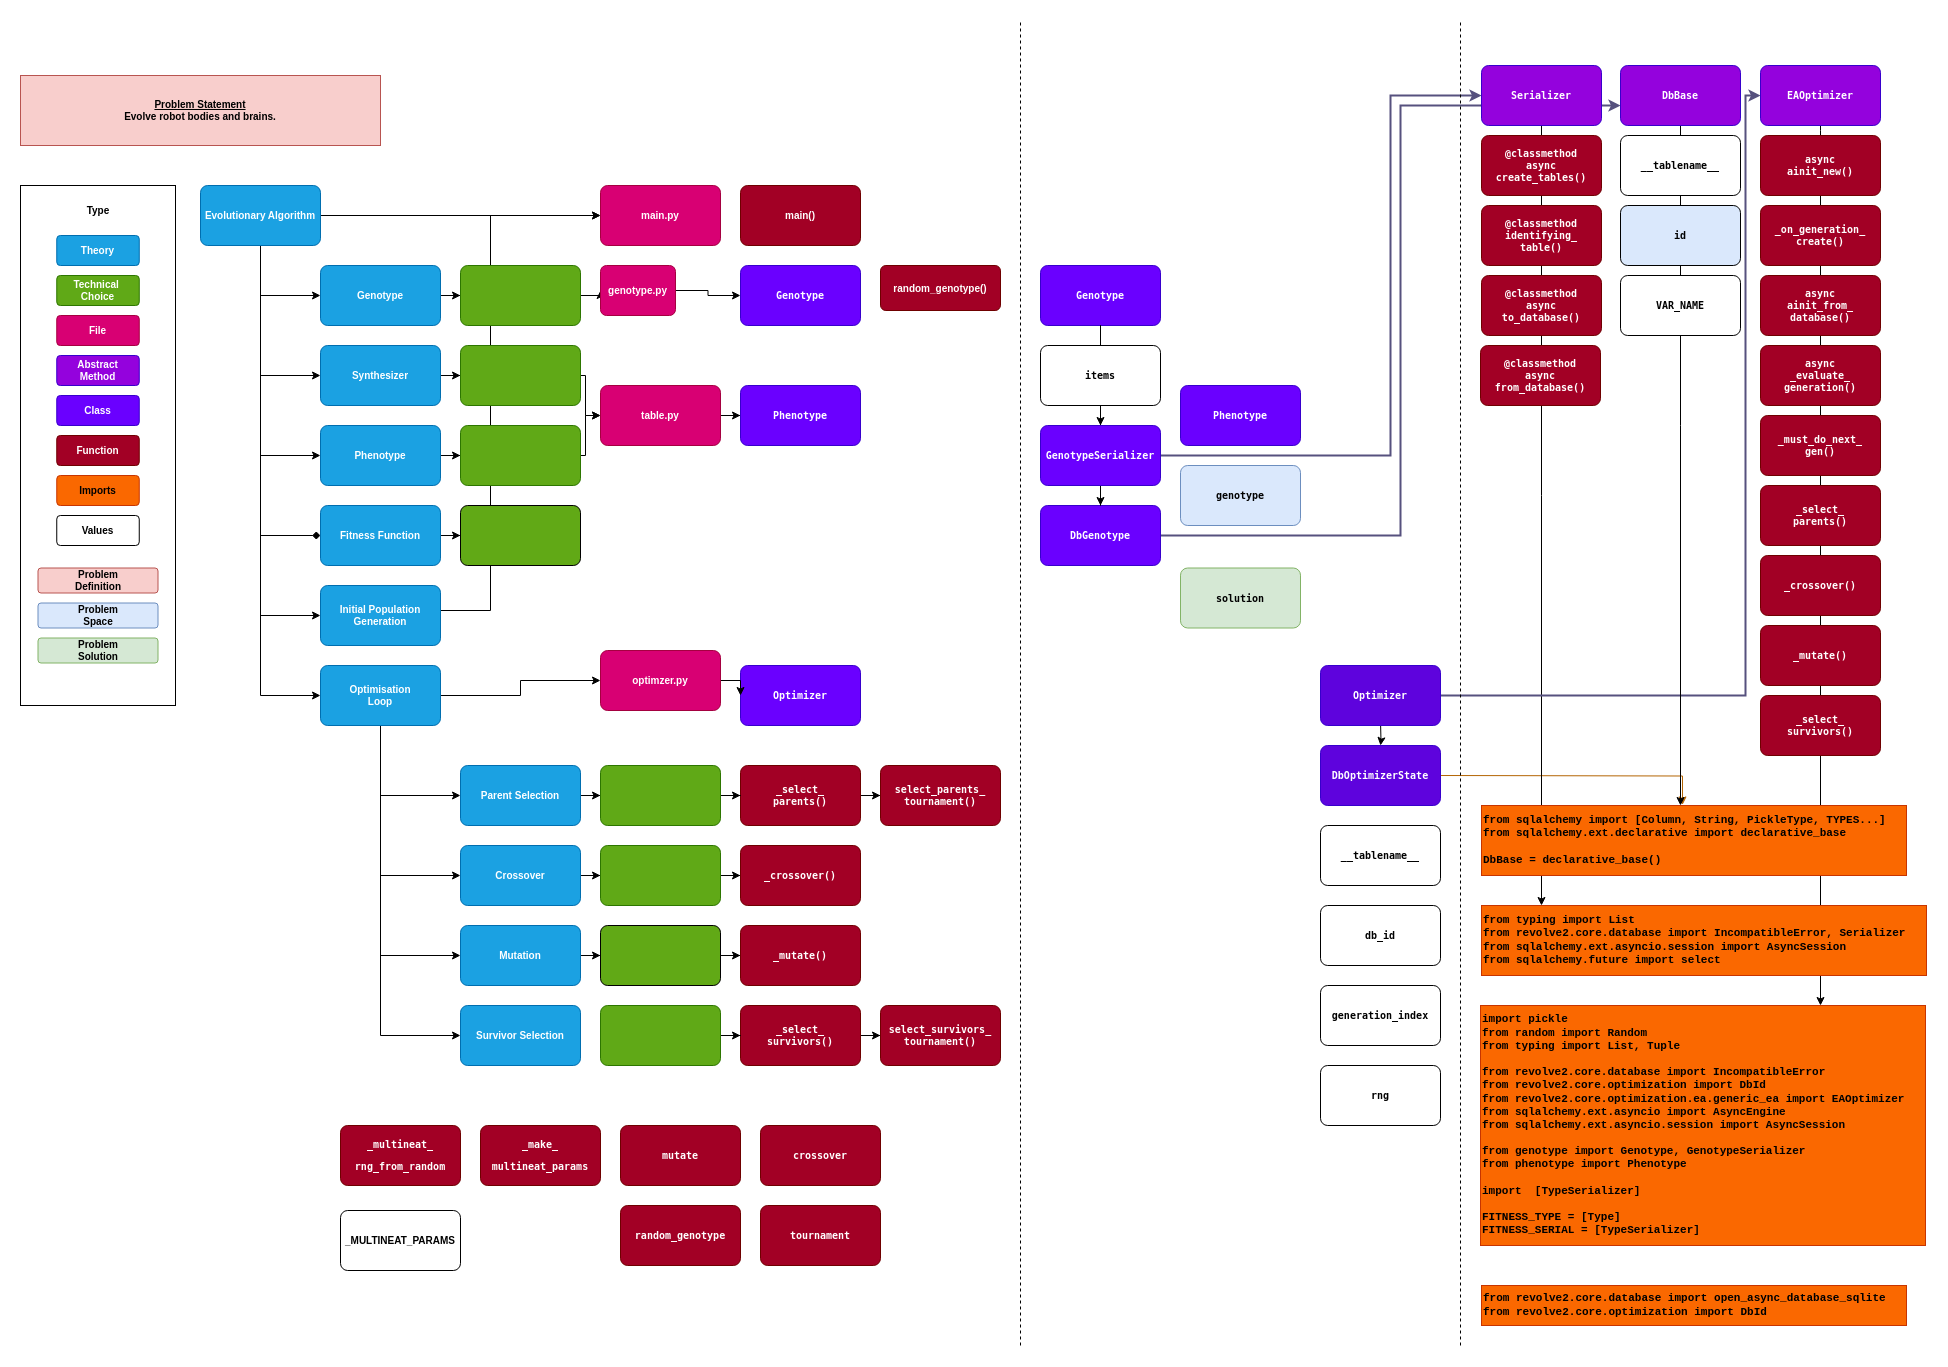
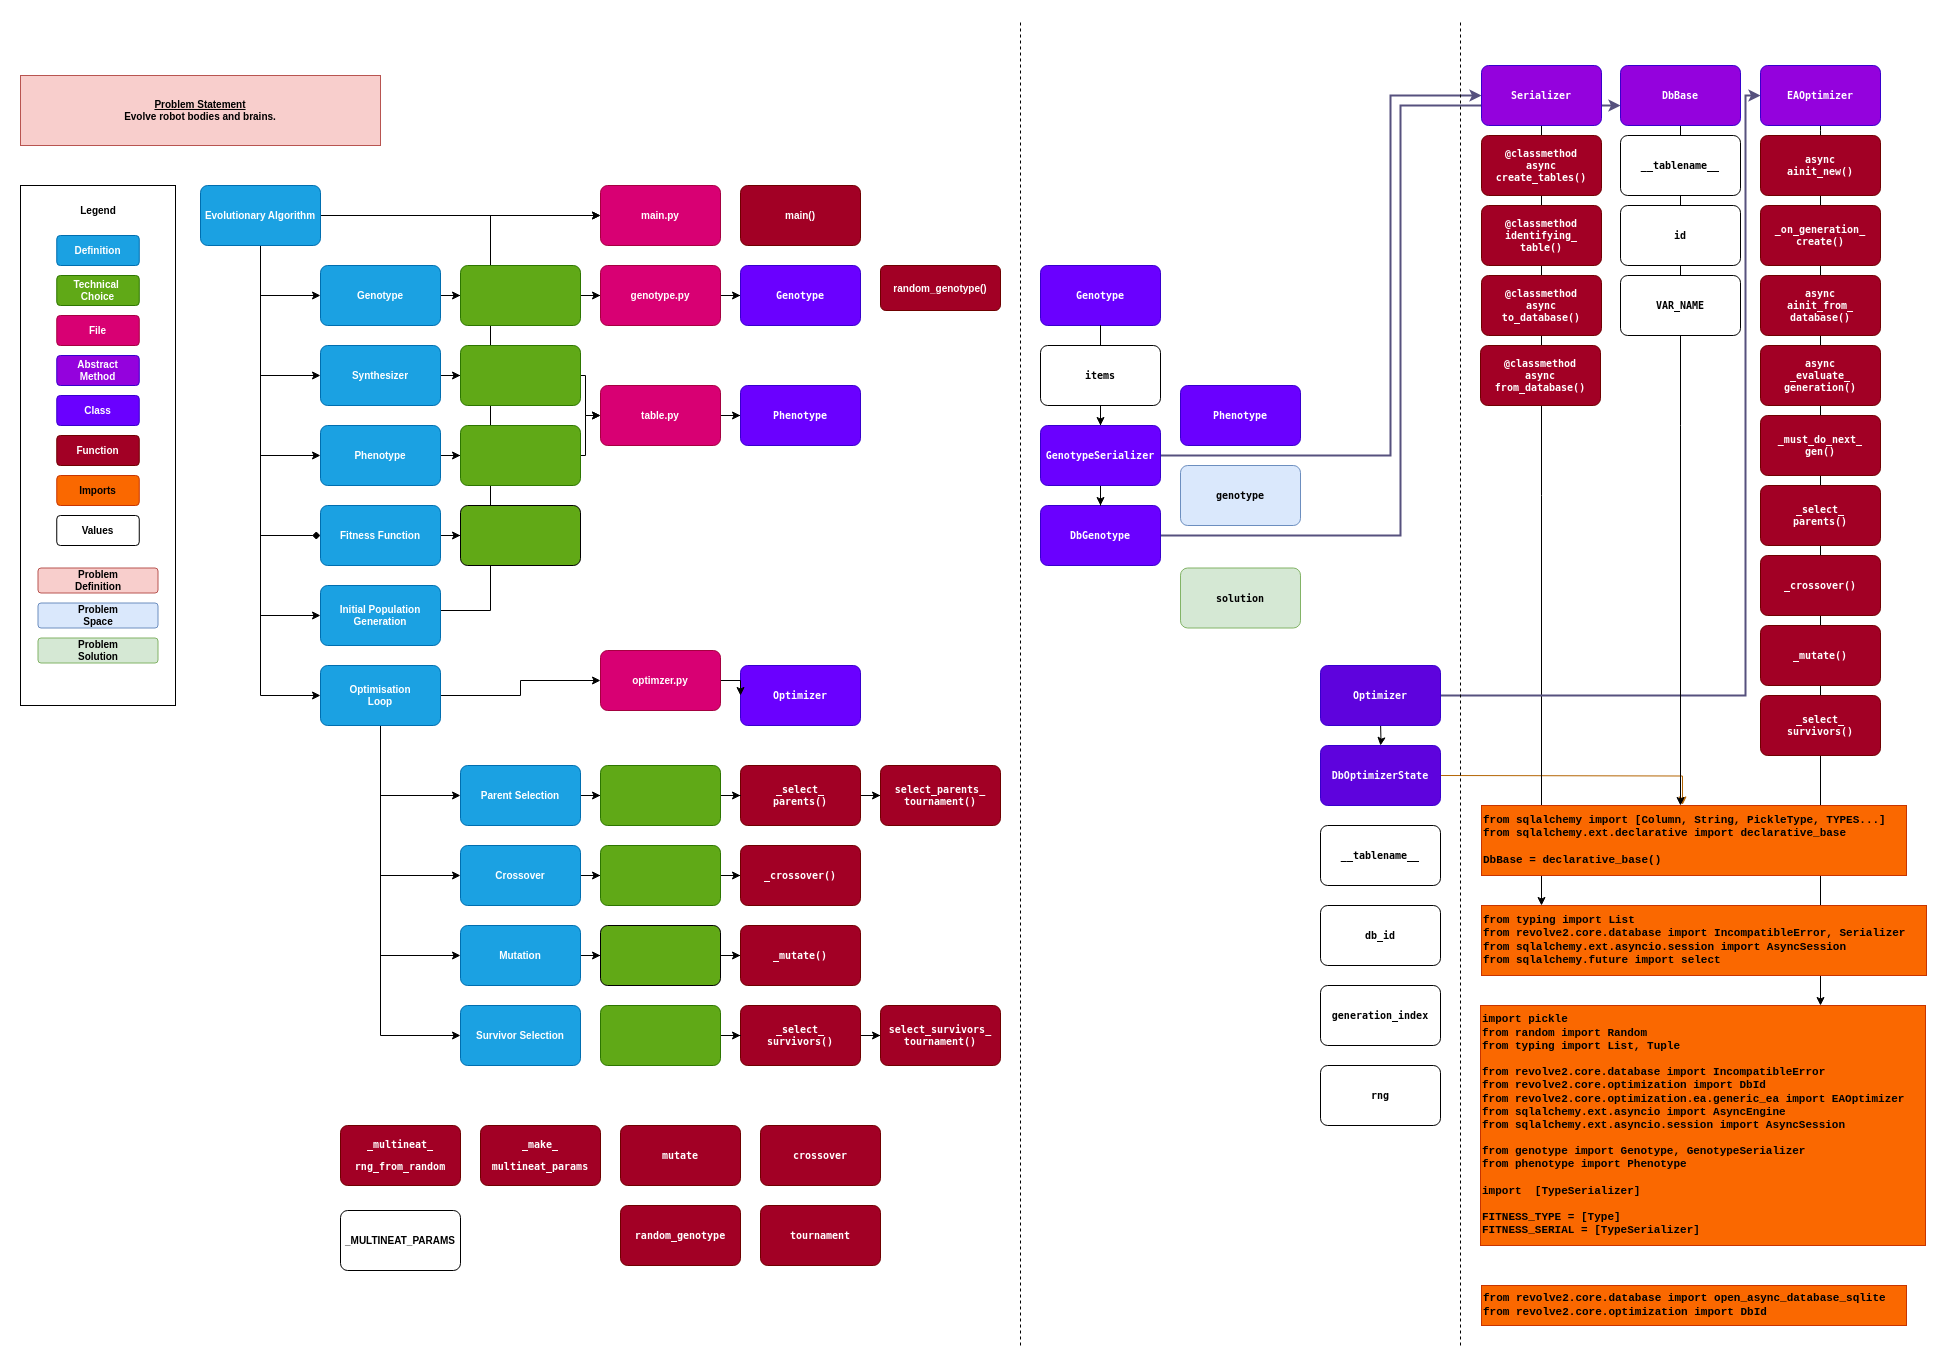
node "Type": label "Type" -> "Legend"
node "id": fillcolor #dae8fc -> #ffffff
node "Theory": label "Theory" -> "Definition"
node "genotype.py": size 75x50 -> 120x60
